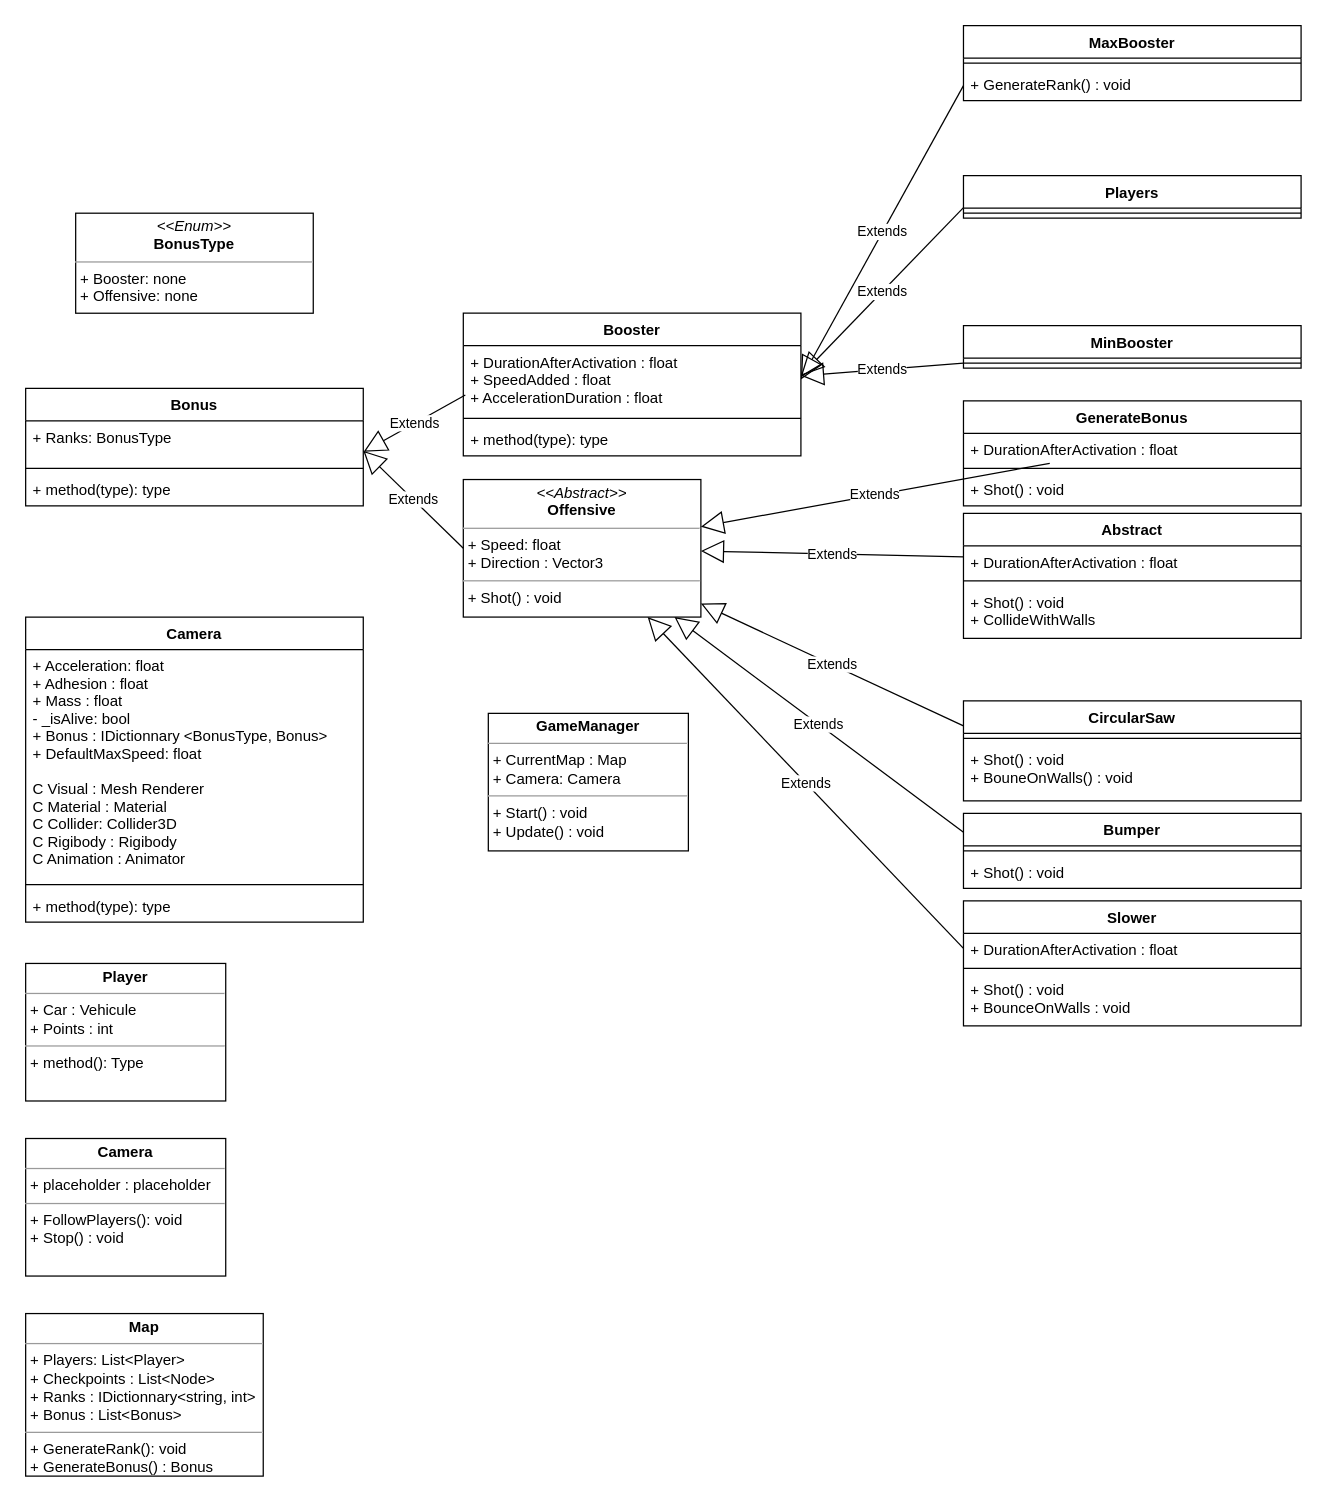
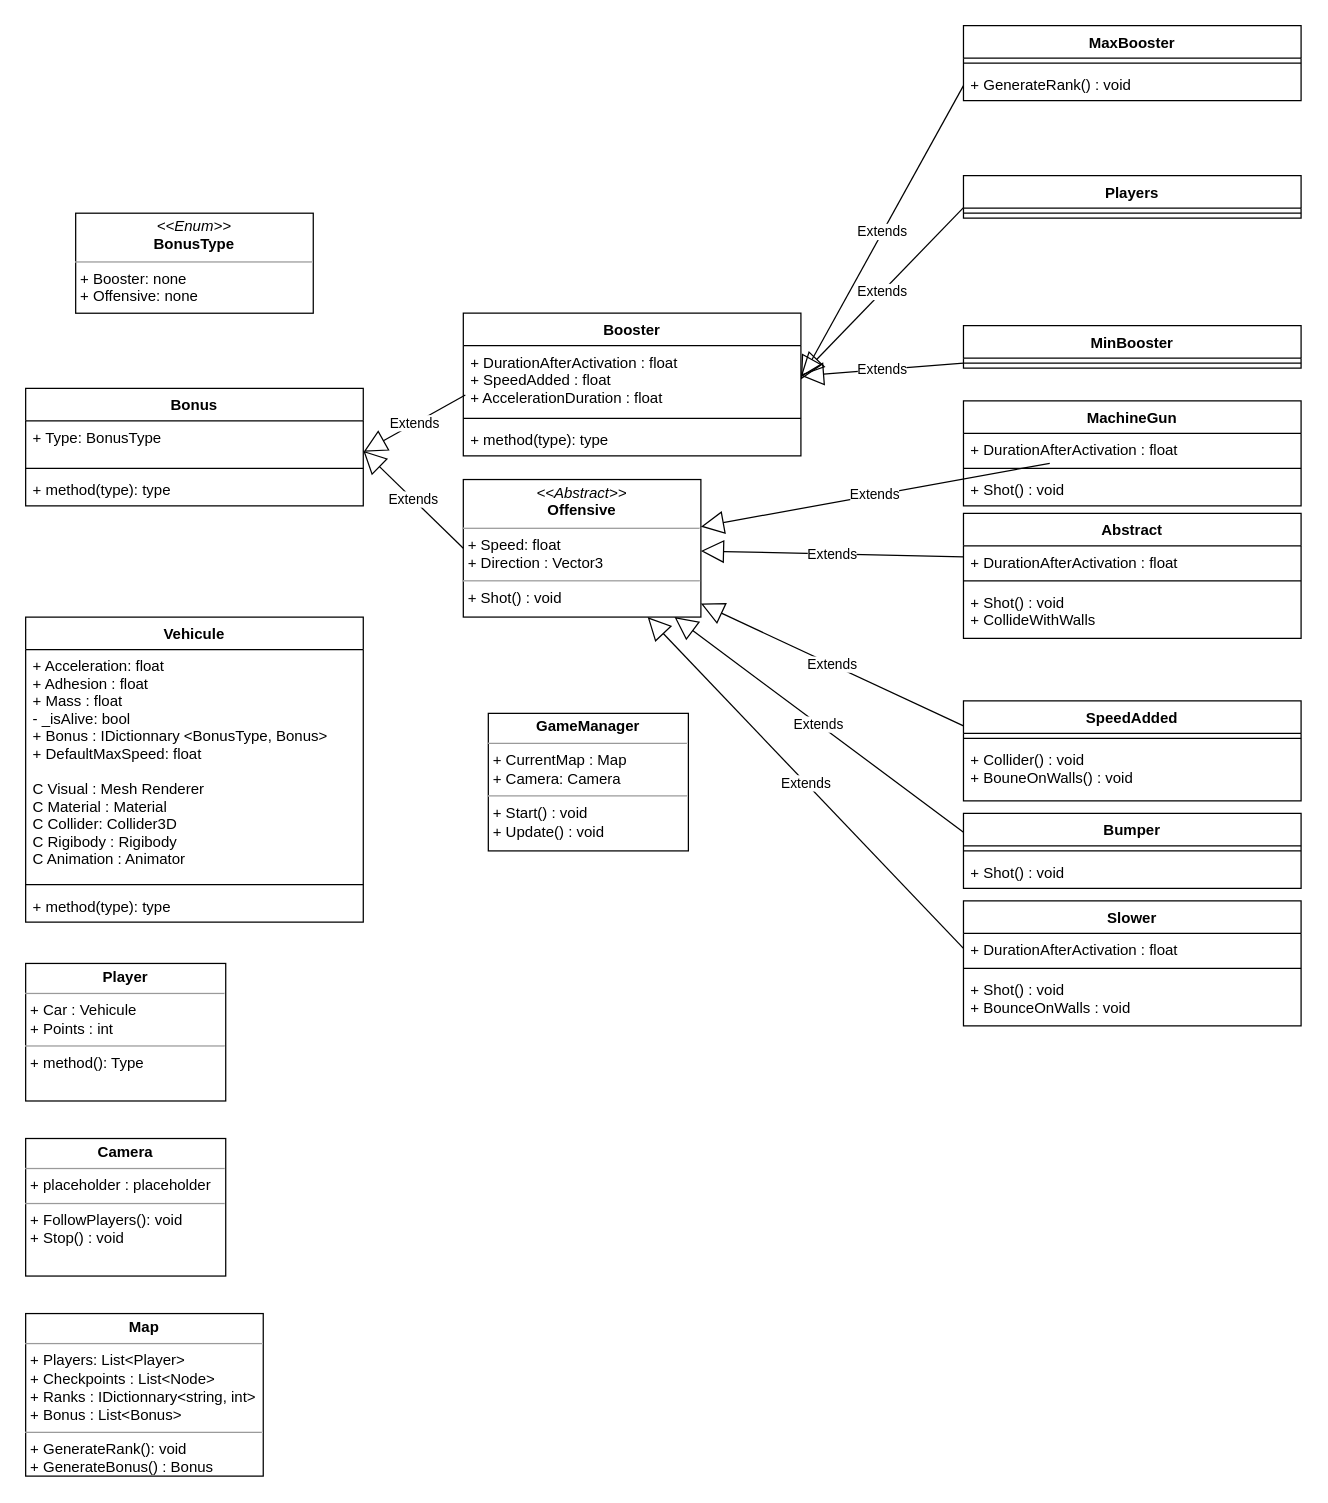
node "GenerateBonus": label "GenerateBonus" -> "MachineGun"
node "+ Ranks: BonusType": label "+ Ranks: BonusType" -> "+ Type: BonusType"
node "Camera": label "Camera" -> "Vehicule"
node "CircularSaw": label "CircularSaw" -> "SpeedAdded"
node "+ Shot() : void + BouneOnWalls() : void": label "+ Shot() : void + BouneOnWalls() : void" -> "+ Collider() : void + BouneOnWalls() : void"
